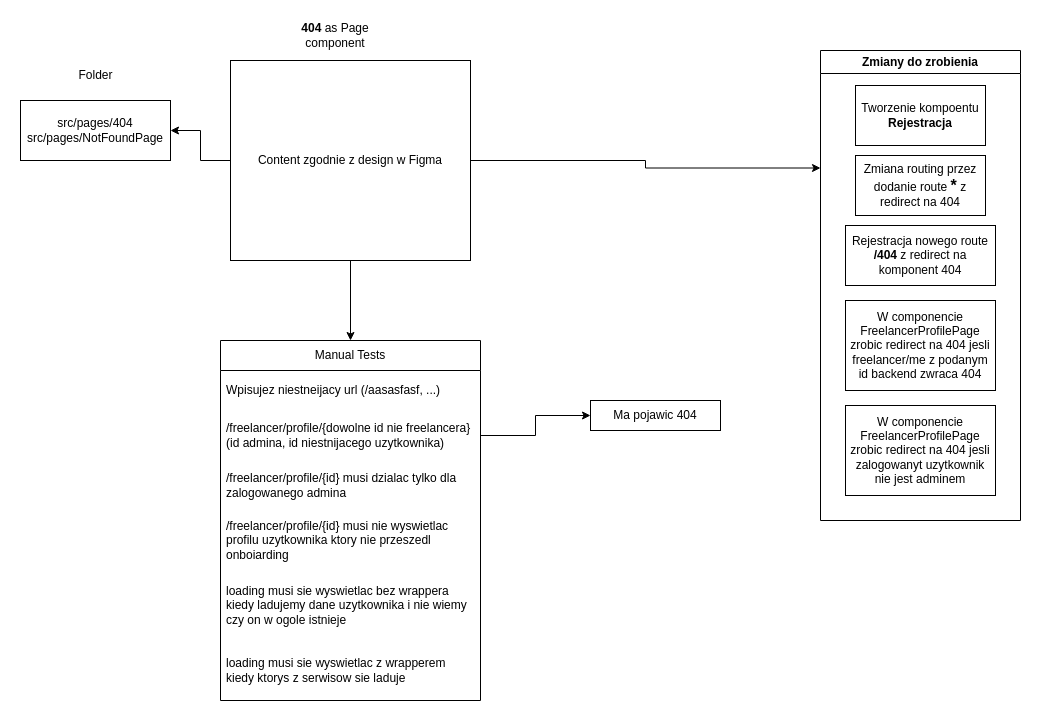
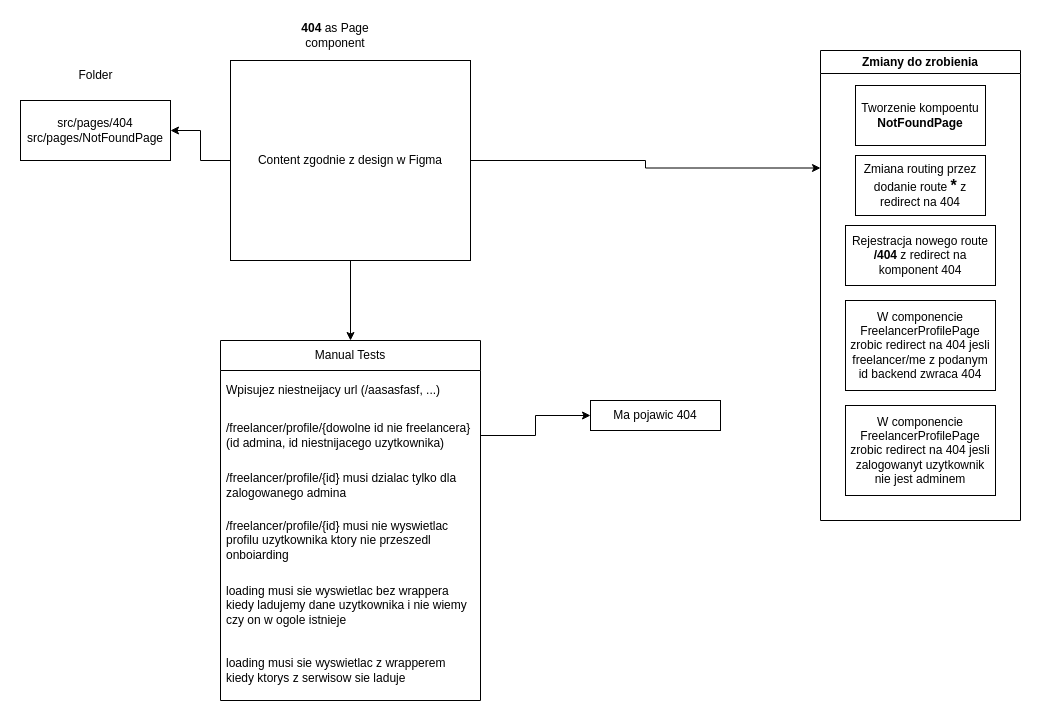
node "Tworzenie kompoentu Rejestracja": label "Tworzenie kompoentu Rejestracja" -> "Tworzenie kompoentu NotFoundPage"
